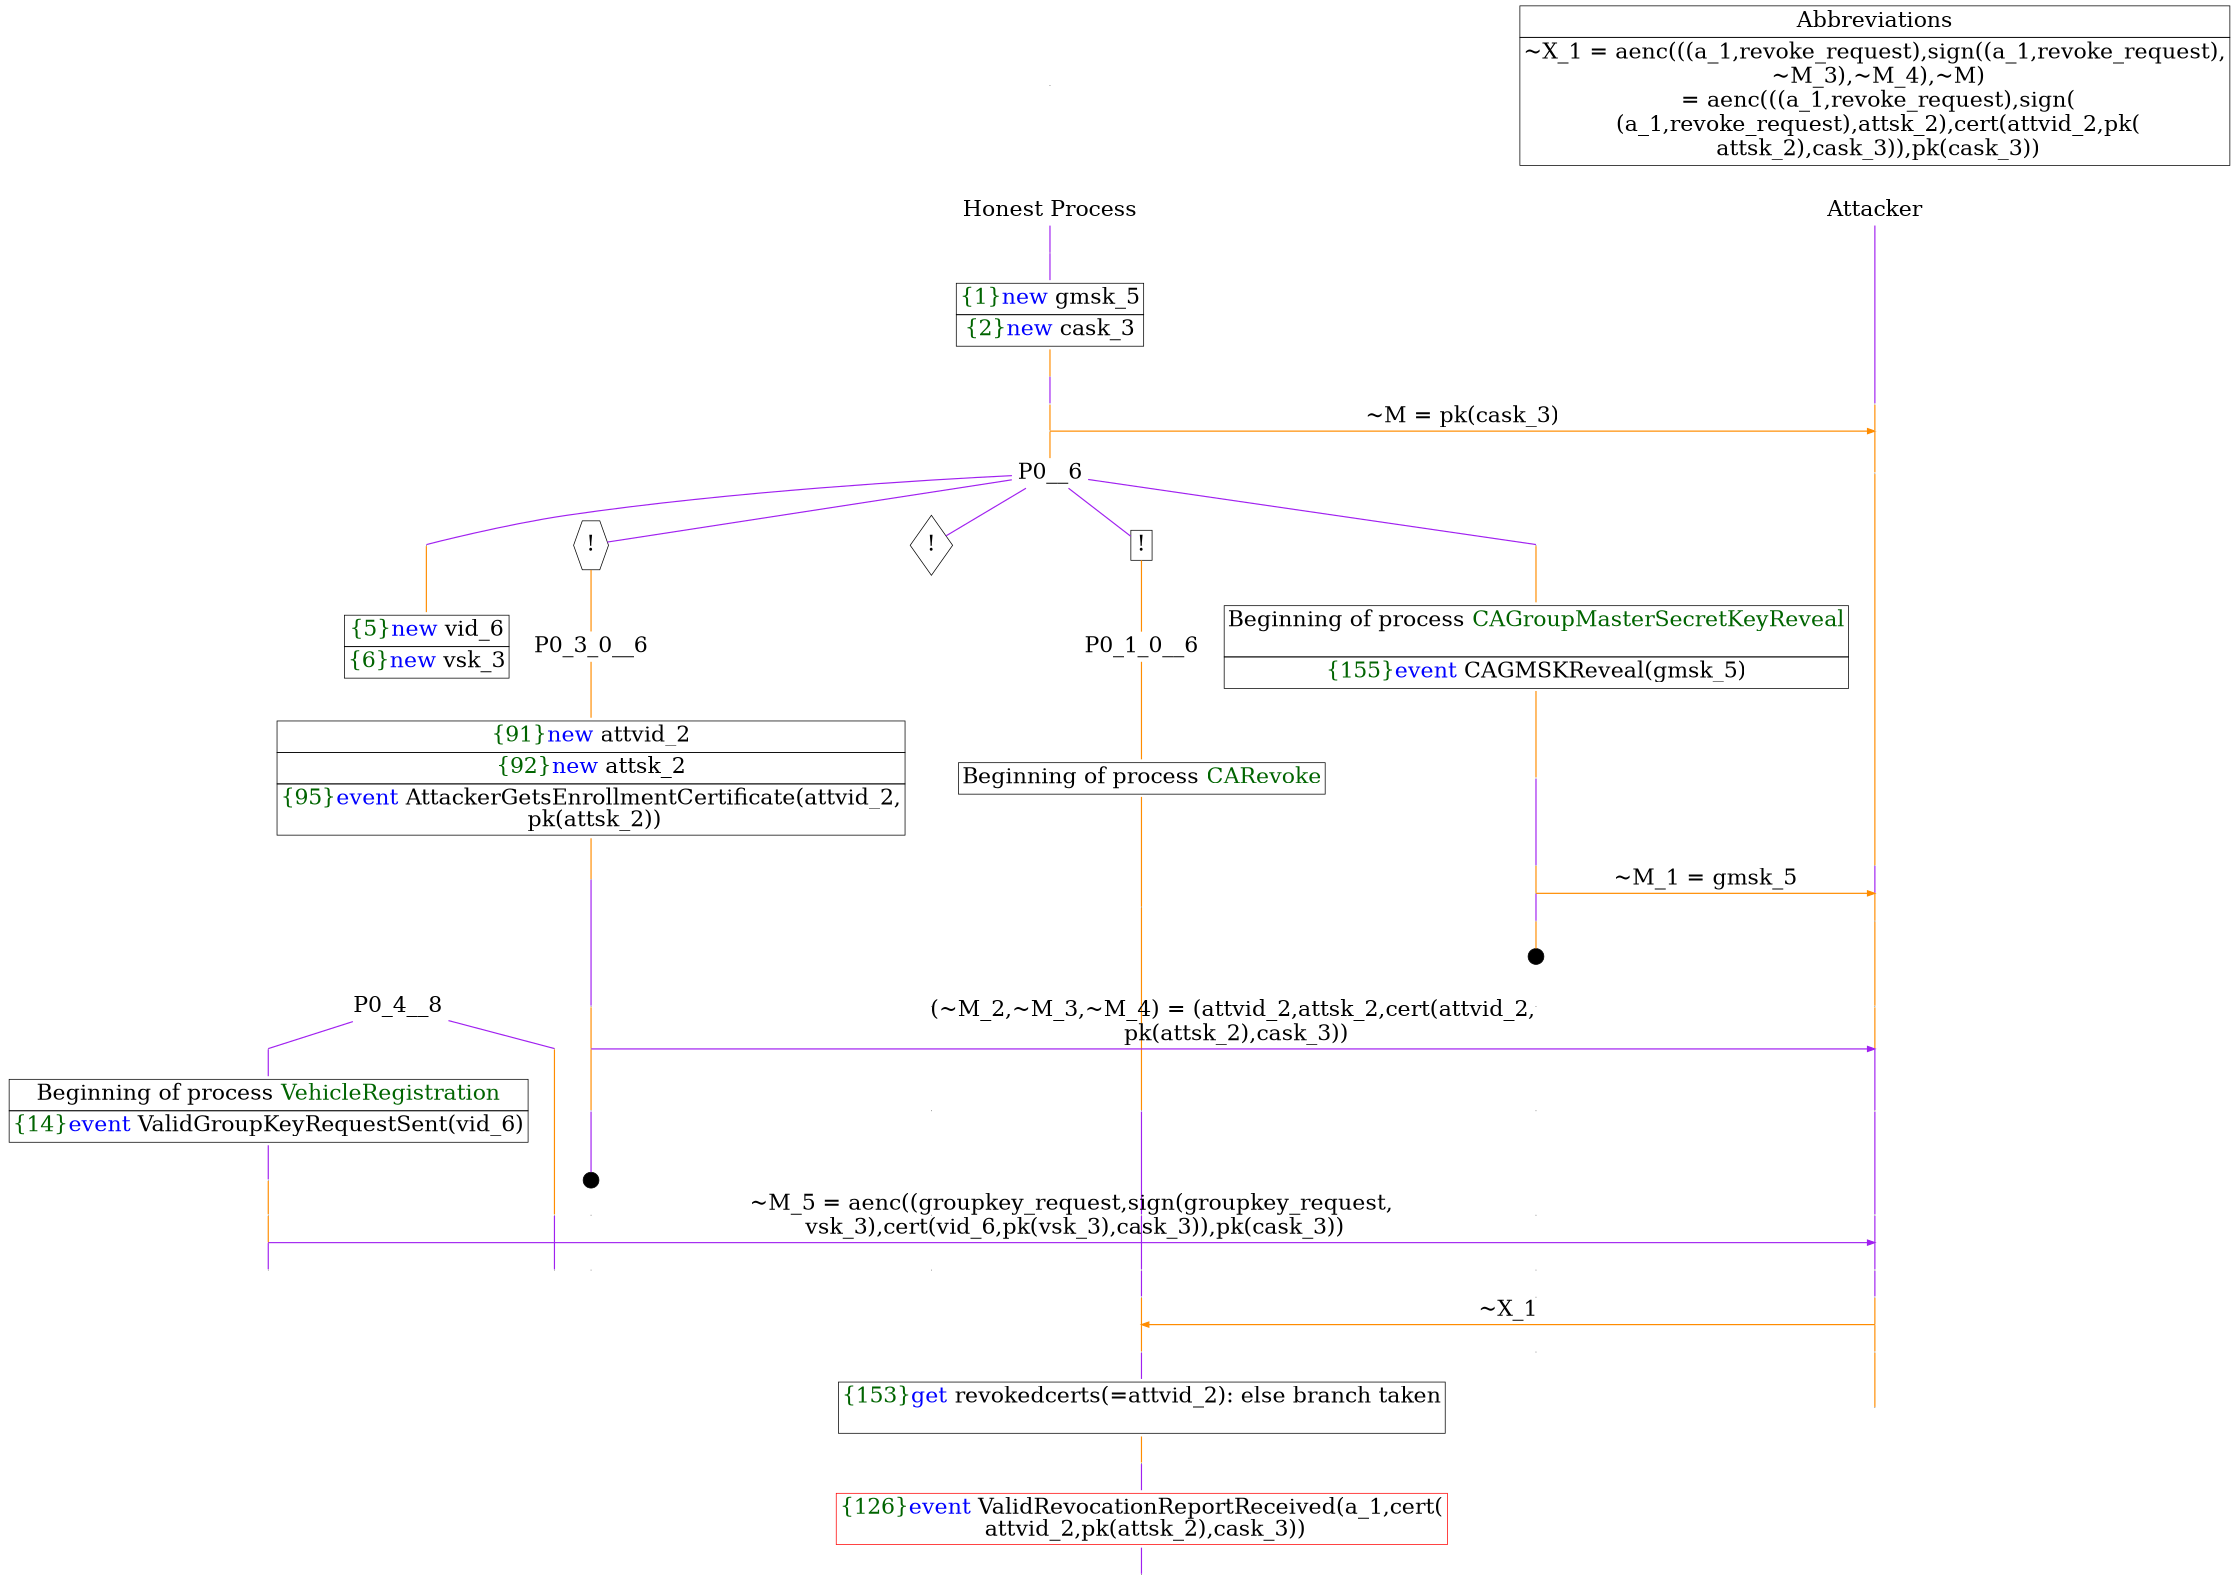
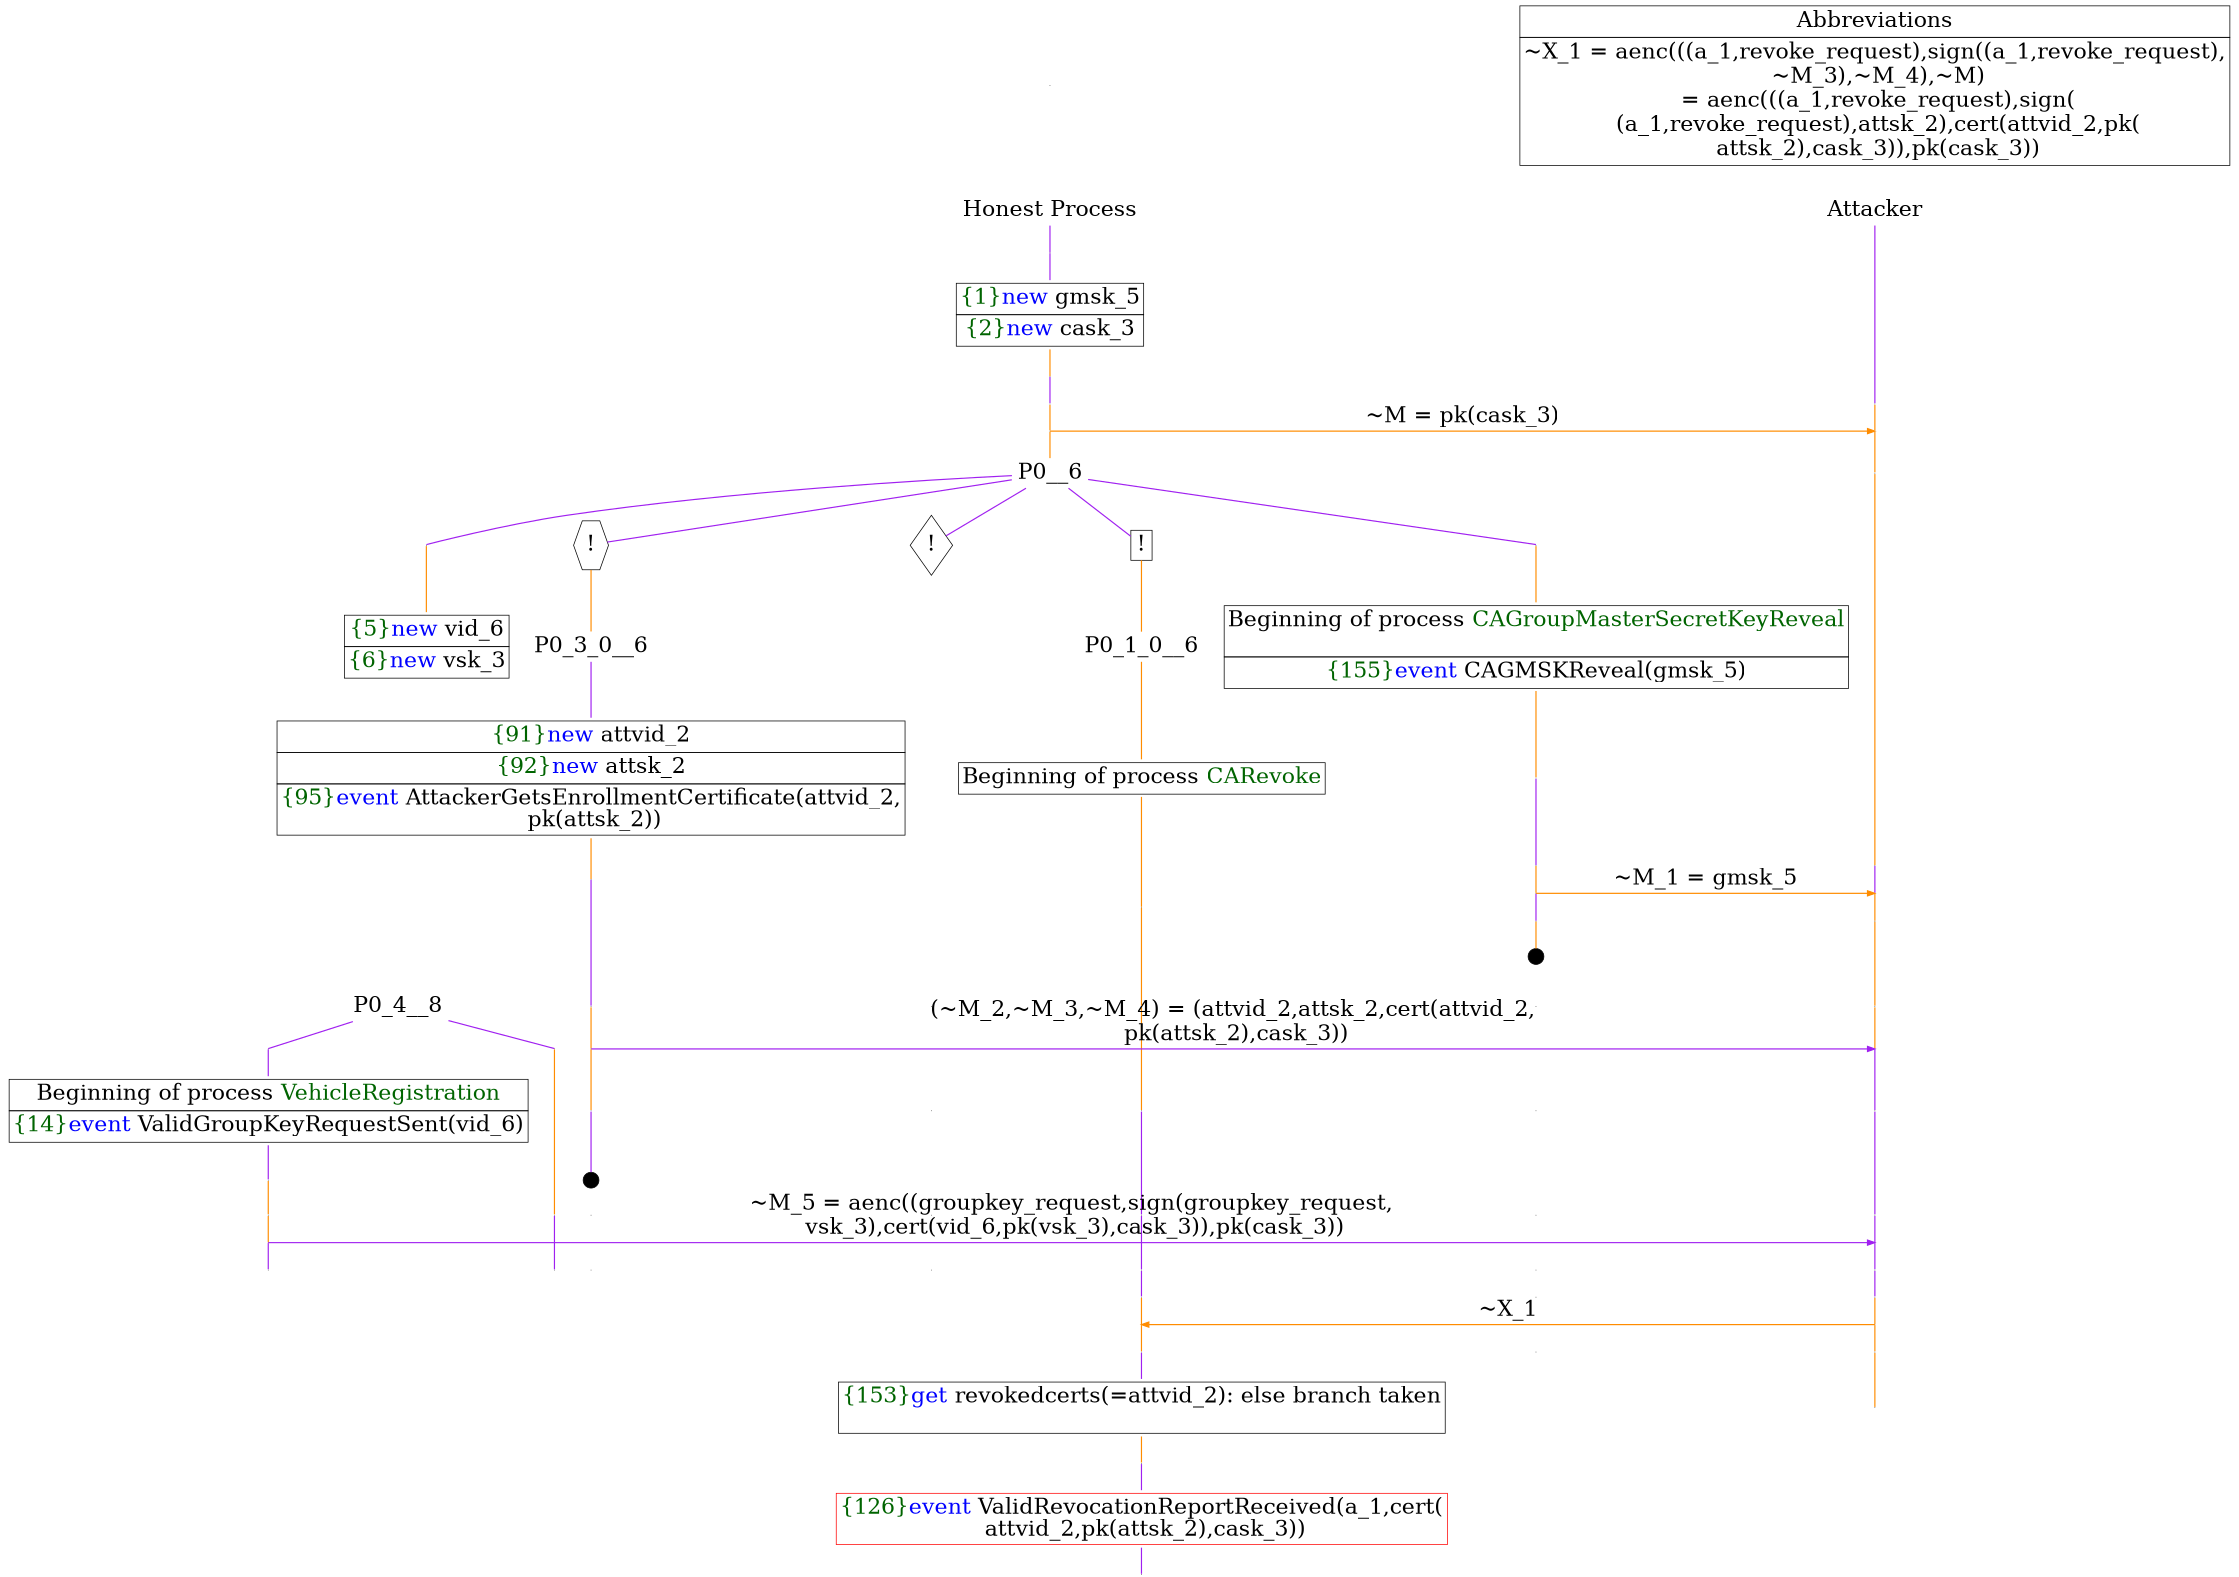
edge "P0_3_0__6" -- "{91}": color darkorange -> purple
